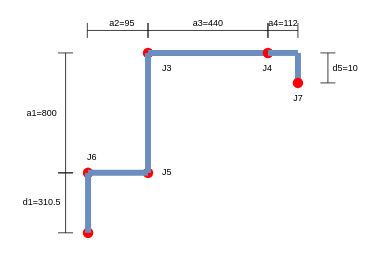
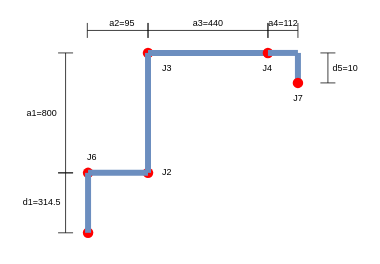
node "J5": label "J5" -> "J2"
node "d1=310.5": label "d1=310.5" -> "d1=314.5"
